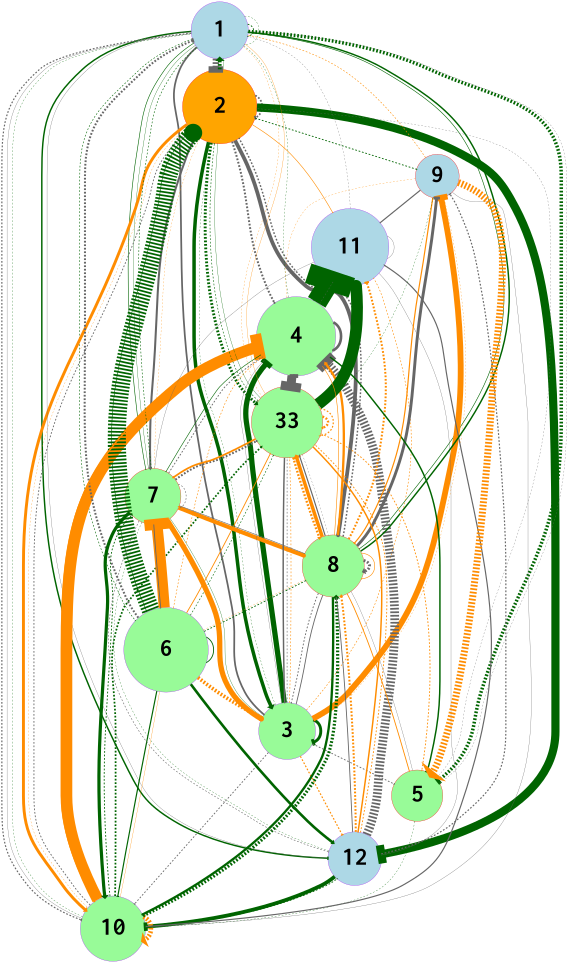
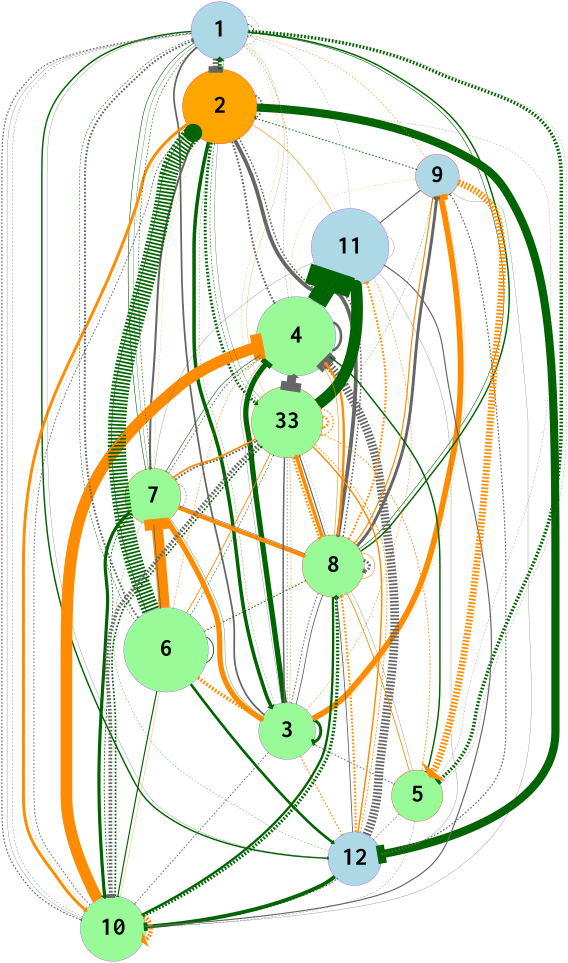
edge "9" -> "4": reversed
edge "33" -> "4": arrowhead vee -> normal
edge "33" -> "10": added
edge "7" -> "12": now "5" -> "12"
